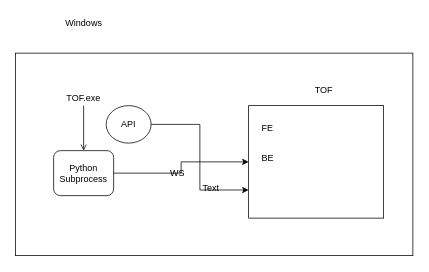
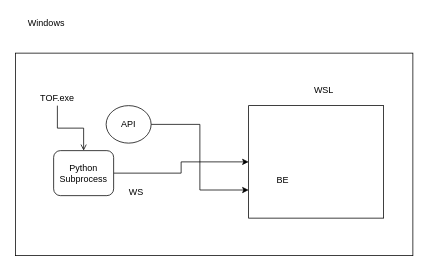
node "Windows": moved (84, 23) -> (46, 23)
node "TOF": label "TOF" -> "WSL"
node "TOF.exe": moved (84, 98) -> (57, 98)
node "FE": removed
node "BE": moved (267, 158) -> (282, 180)
node "WS": moved (177, 173) -> (136, 192)
node "Text": removed
